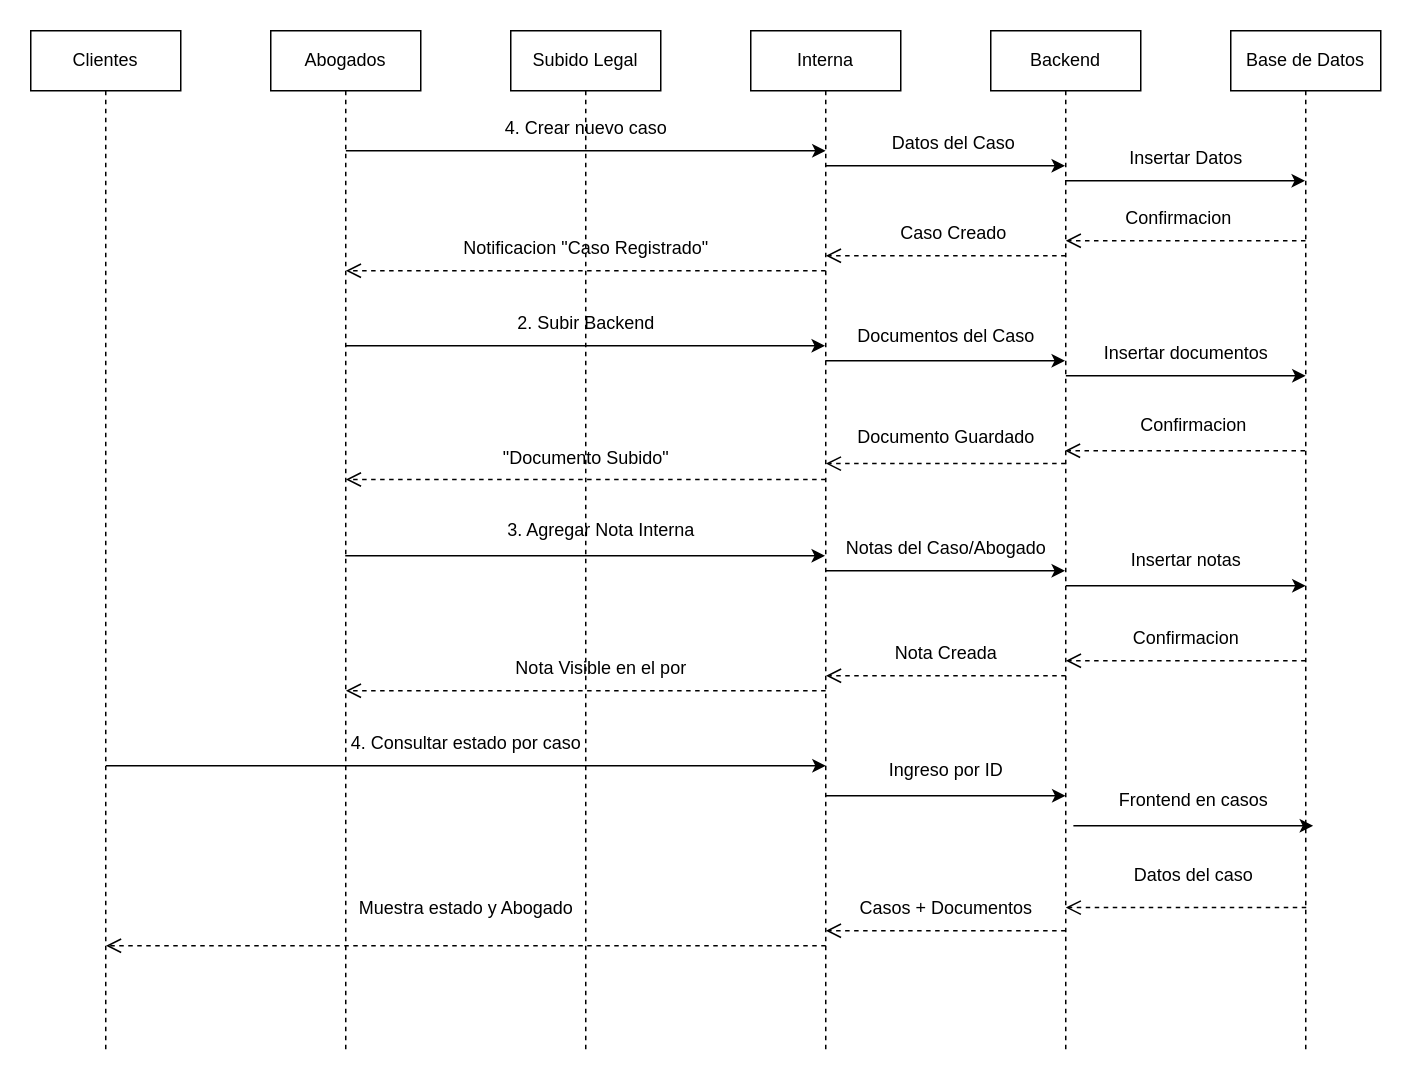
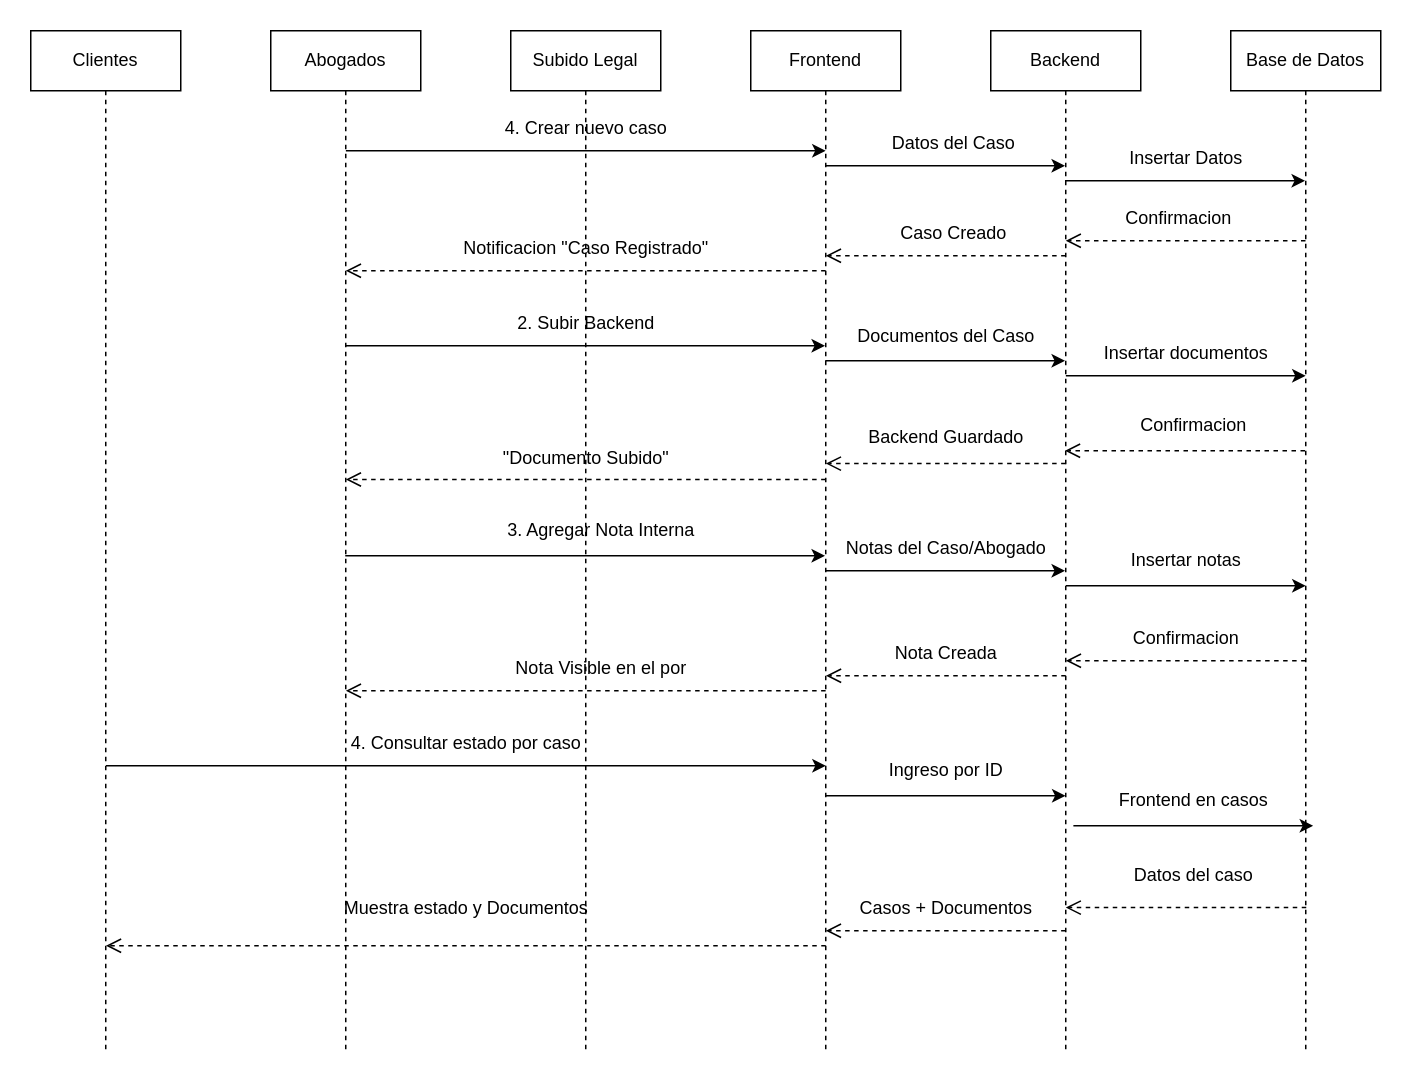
node "Interna": label "Interna" -> "Frontend"
node "Documento Guardado": label "Documento Guardado" -> "Backend Guardado"
node "Muestra estado y Abogado": label "Muestra estado y Abogado" -> "Muestra estado y Documentos"
